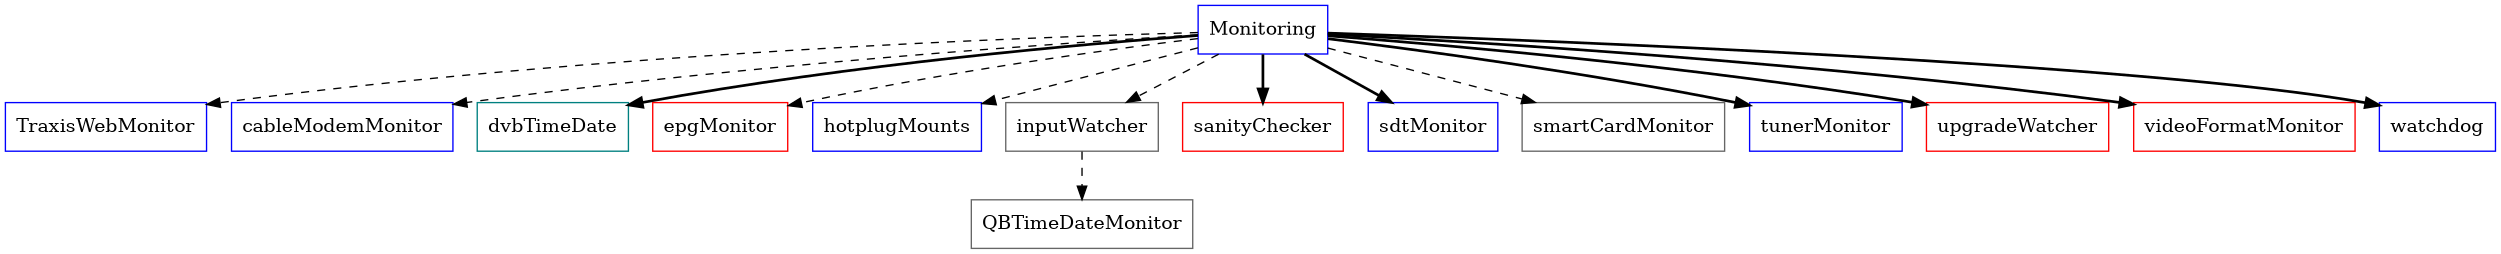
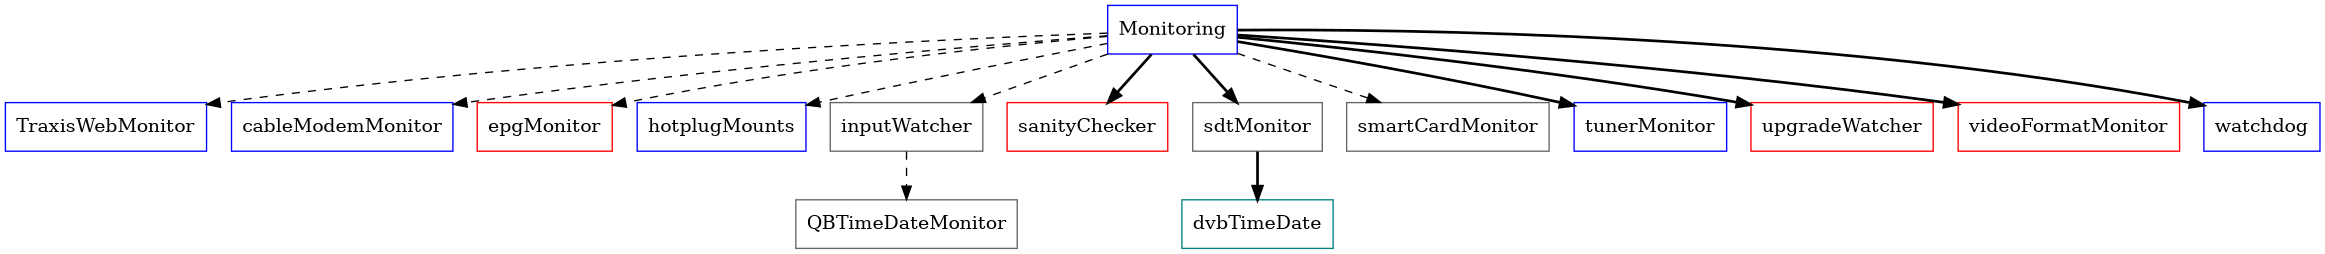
edge "Monitoring" -> "dvbTimeDate": now "sdtMonitor" -> "dvbTimeDate"
node "sdtMonitor": color blue -> gray40
